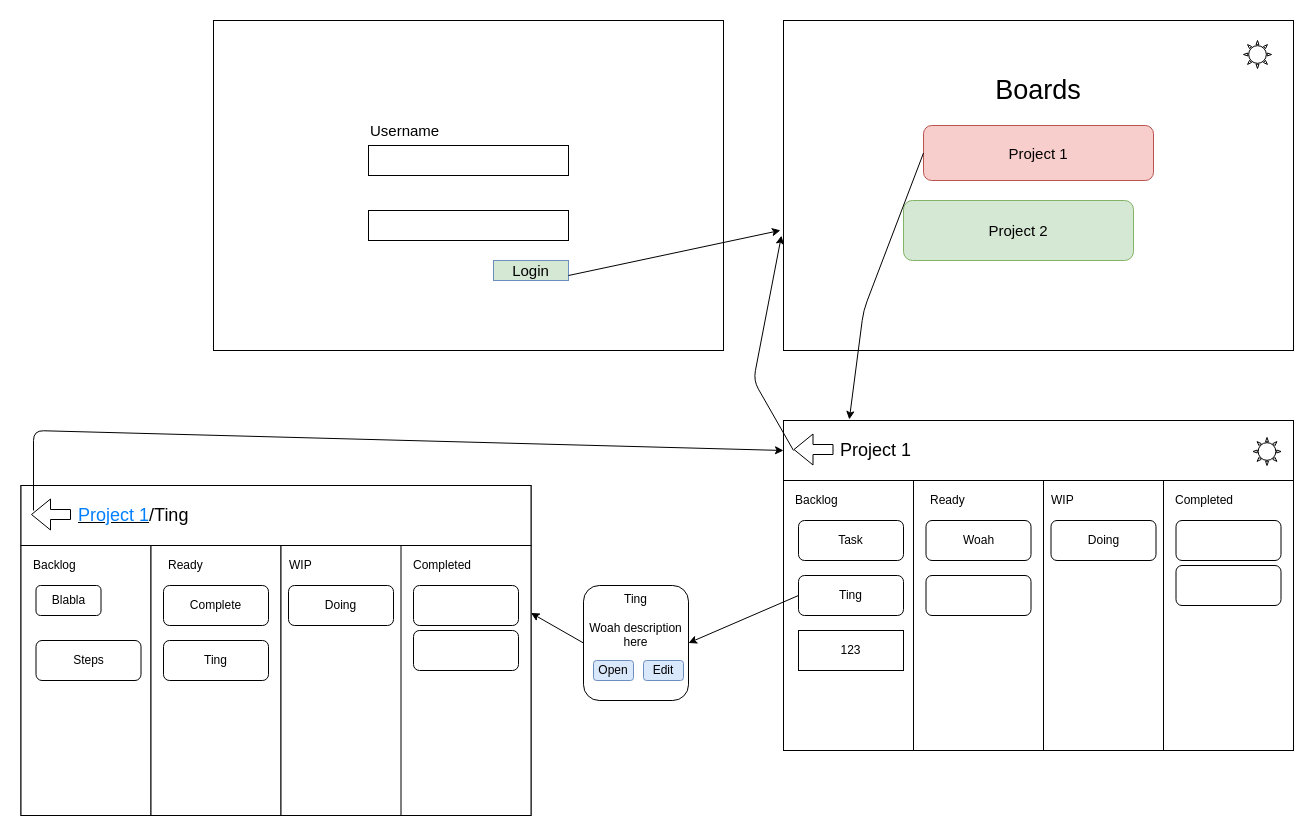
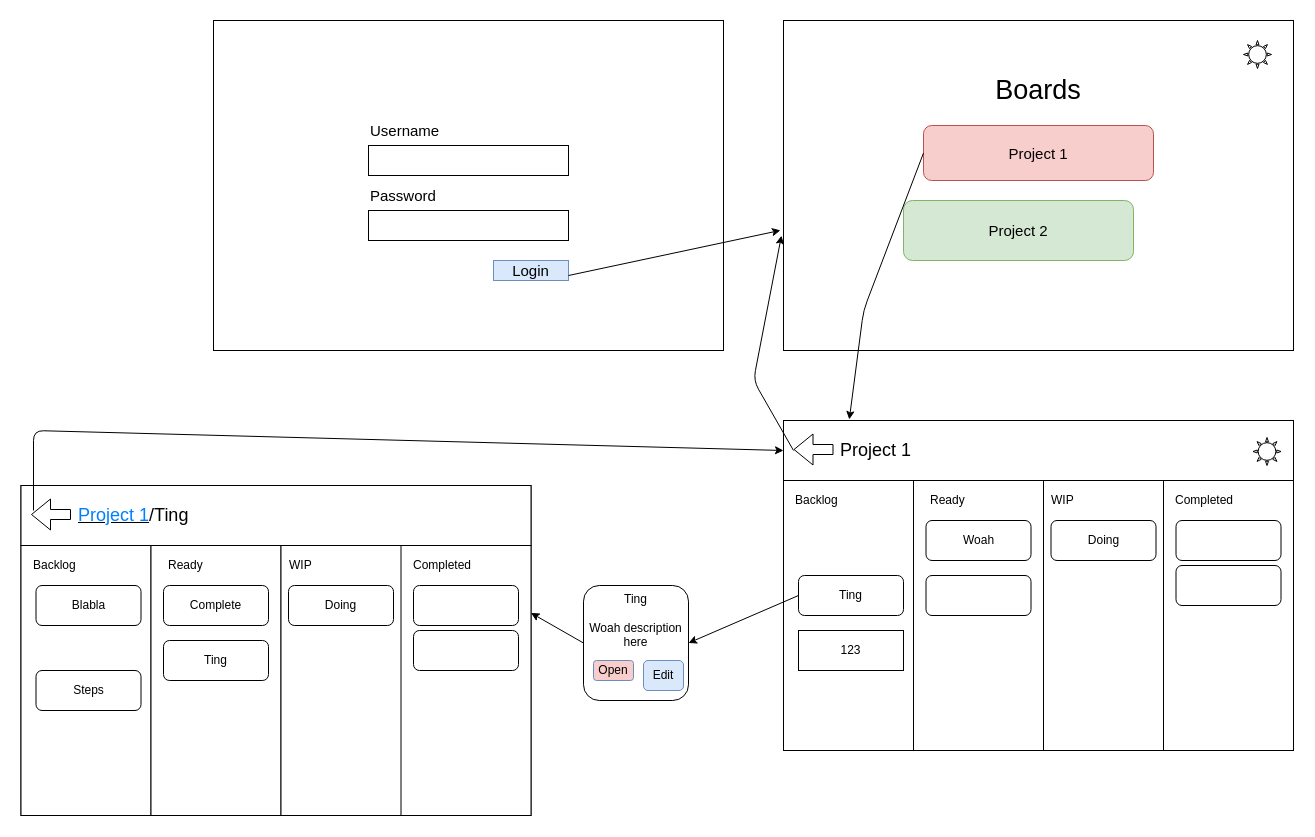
node "Password": added
node "Login": fillcolor #d5e8d4 -> #dae8fc
node "Task": removed
node "Blabla": size 65x30 -> 105x40
node "Steps": moved (89, 661) -> (89, 691)
node "Open": fillcolor #dae8fc -> #f8cecc
node "Edit": size 40x20 -> 40x30
